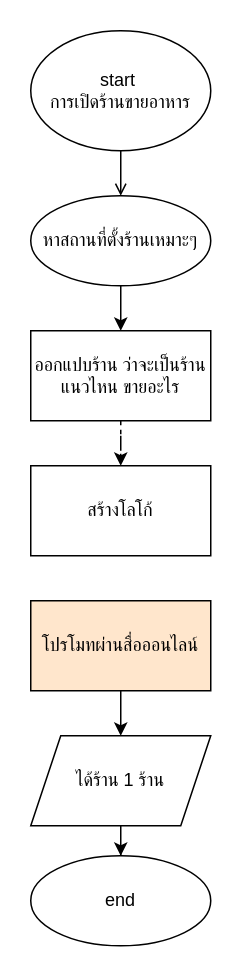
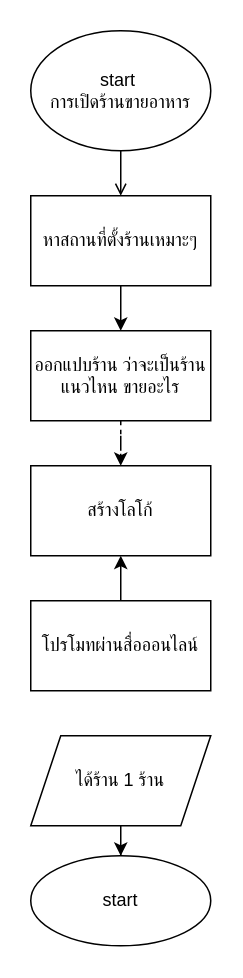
node "หาสถานที่ตั้งร้านเหมาะๆ": shape ellipse -> rectangle
node "โปรโมทผ่านสื่อออนไลน์": fillcolor #ffe6cc -> #ffffff
edge "โปรโมทผ่านสื่อออนไลน์" -> "ได้ร้าน 1 ร้าน": now "โปรโมทผ่านสื่อออนไลน์" -> "สร้างโลโก้"
node "end": label "end" -> "start"
